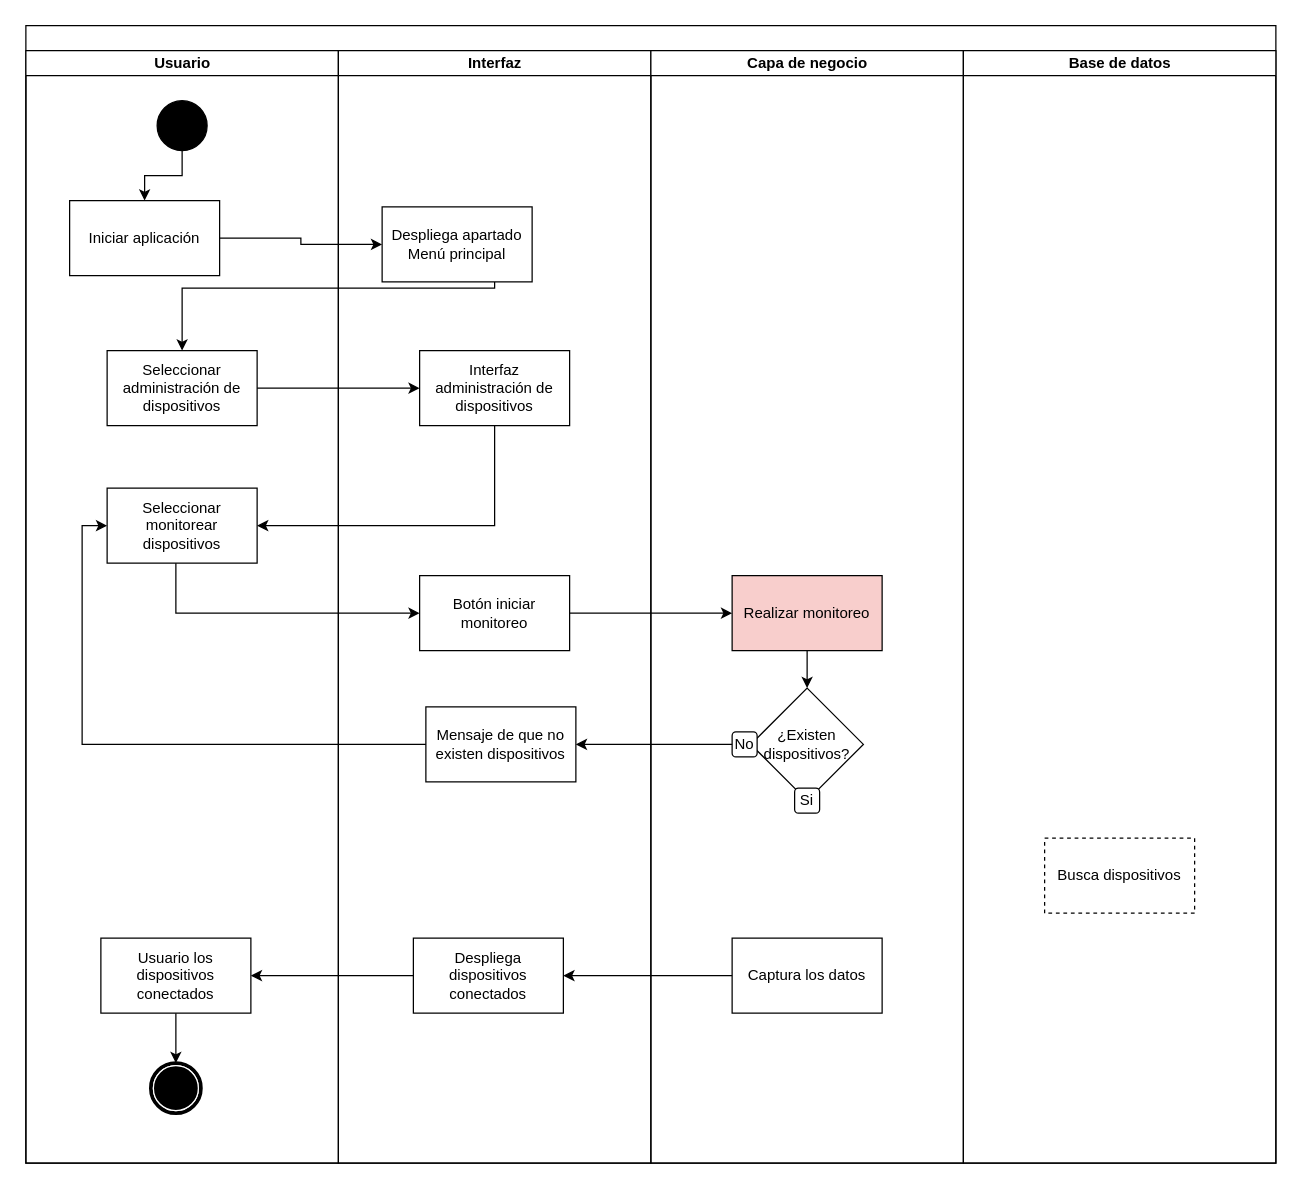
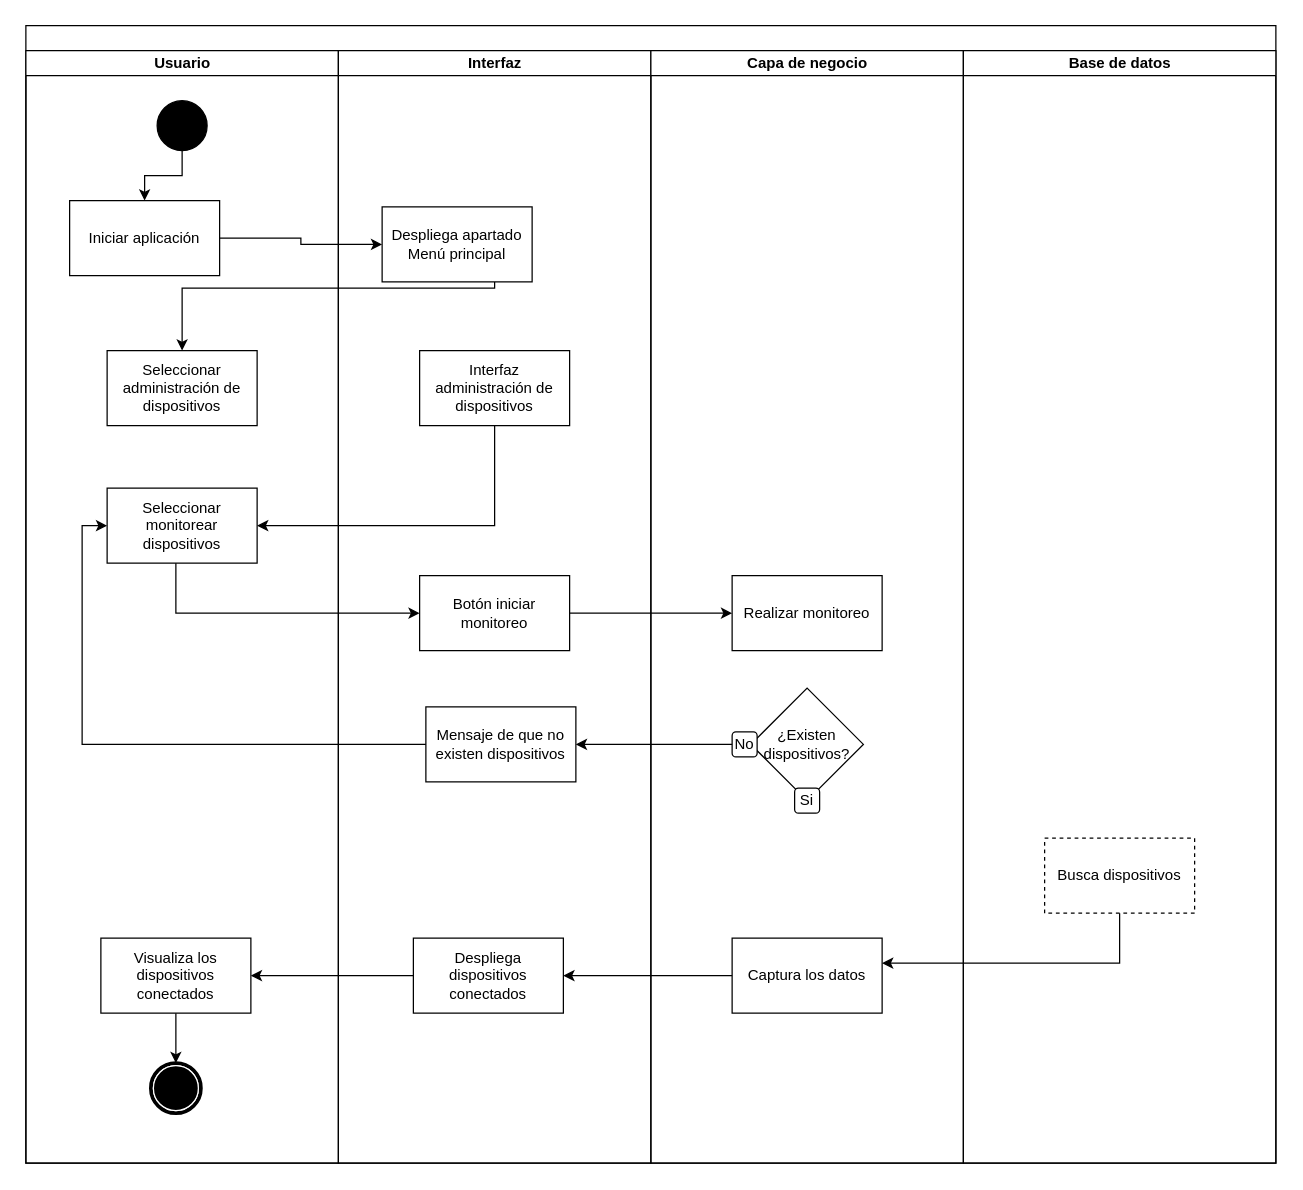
edge "Seleccionar administración de dispositivos" -> "Interfaz administración de dispositivos": removed
node "Realizar monitoreo": fillcolor #f8cecc -> #ffffff
edge "Realizar monitoreo" -> "¿Existen dispositivos?": removed
edge "Busca dispositivos" -> "Captura los datos": added
node "Usuario los dispositivos conectados": label "Usuario los dispositivos conectados" -> "Visualiza los dispositivos conectados"
